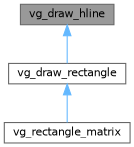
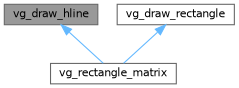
edge "vg_draw_rectangle" -> "vg_draw_hline": now "vg_rectangle_matrix" -> "vg_draw_hline"
